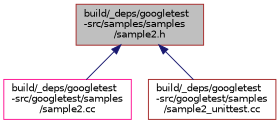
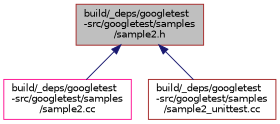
node "build/_deps/googletest -src/samples/samples /sample2.h": label "build/_deps/googletest -src/samples/samples /sample2.h" -> "build/_deps/googletest -src/googletest/samples /sample2.h"
